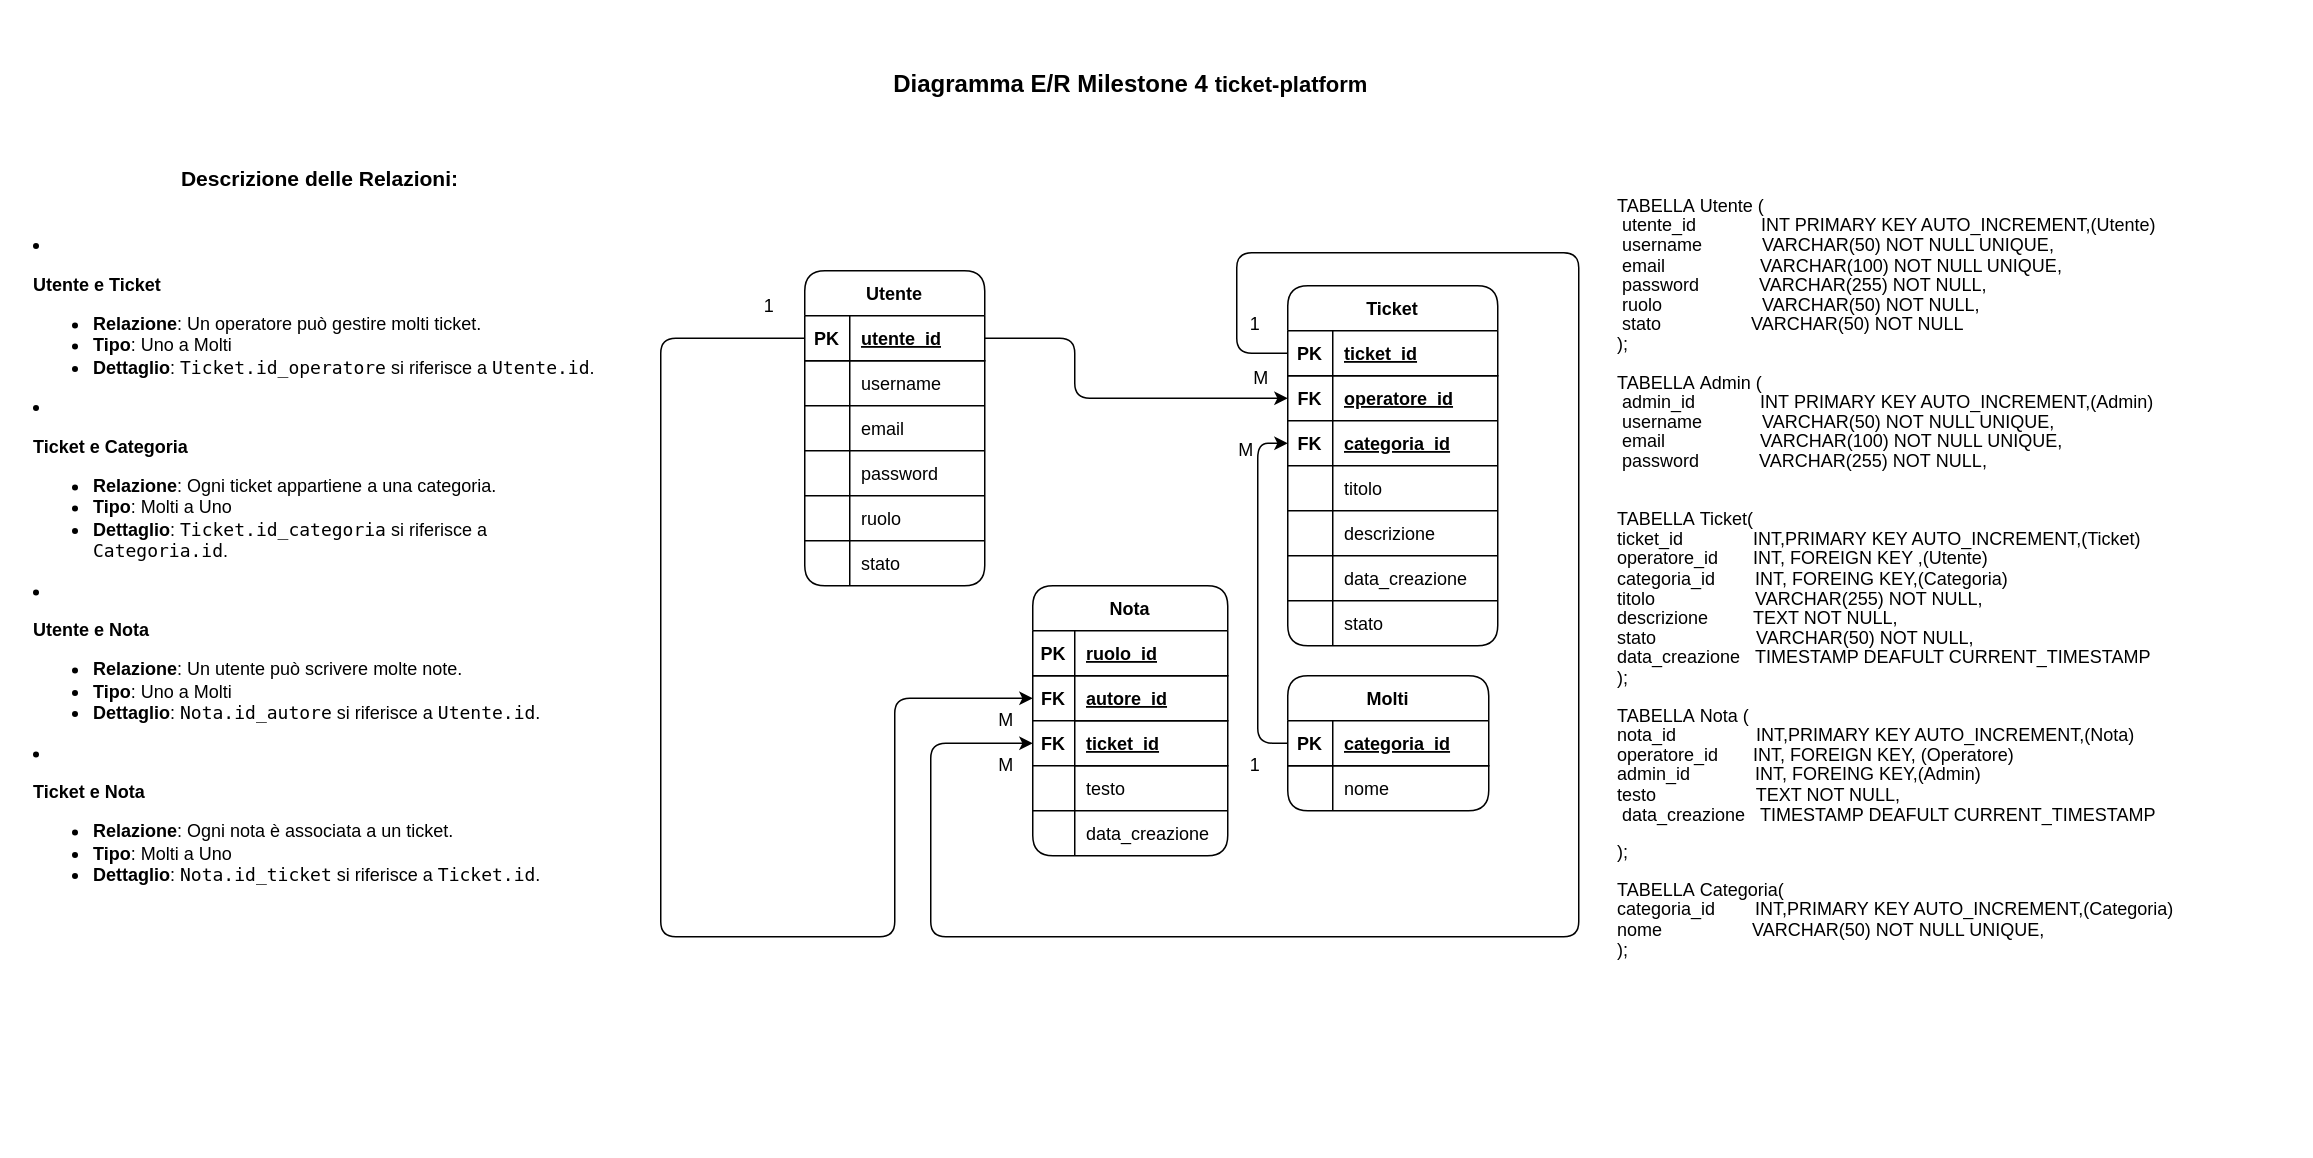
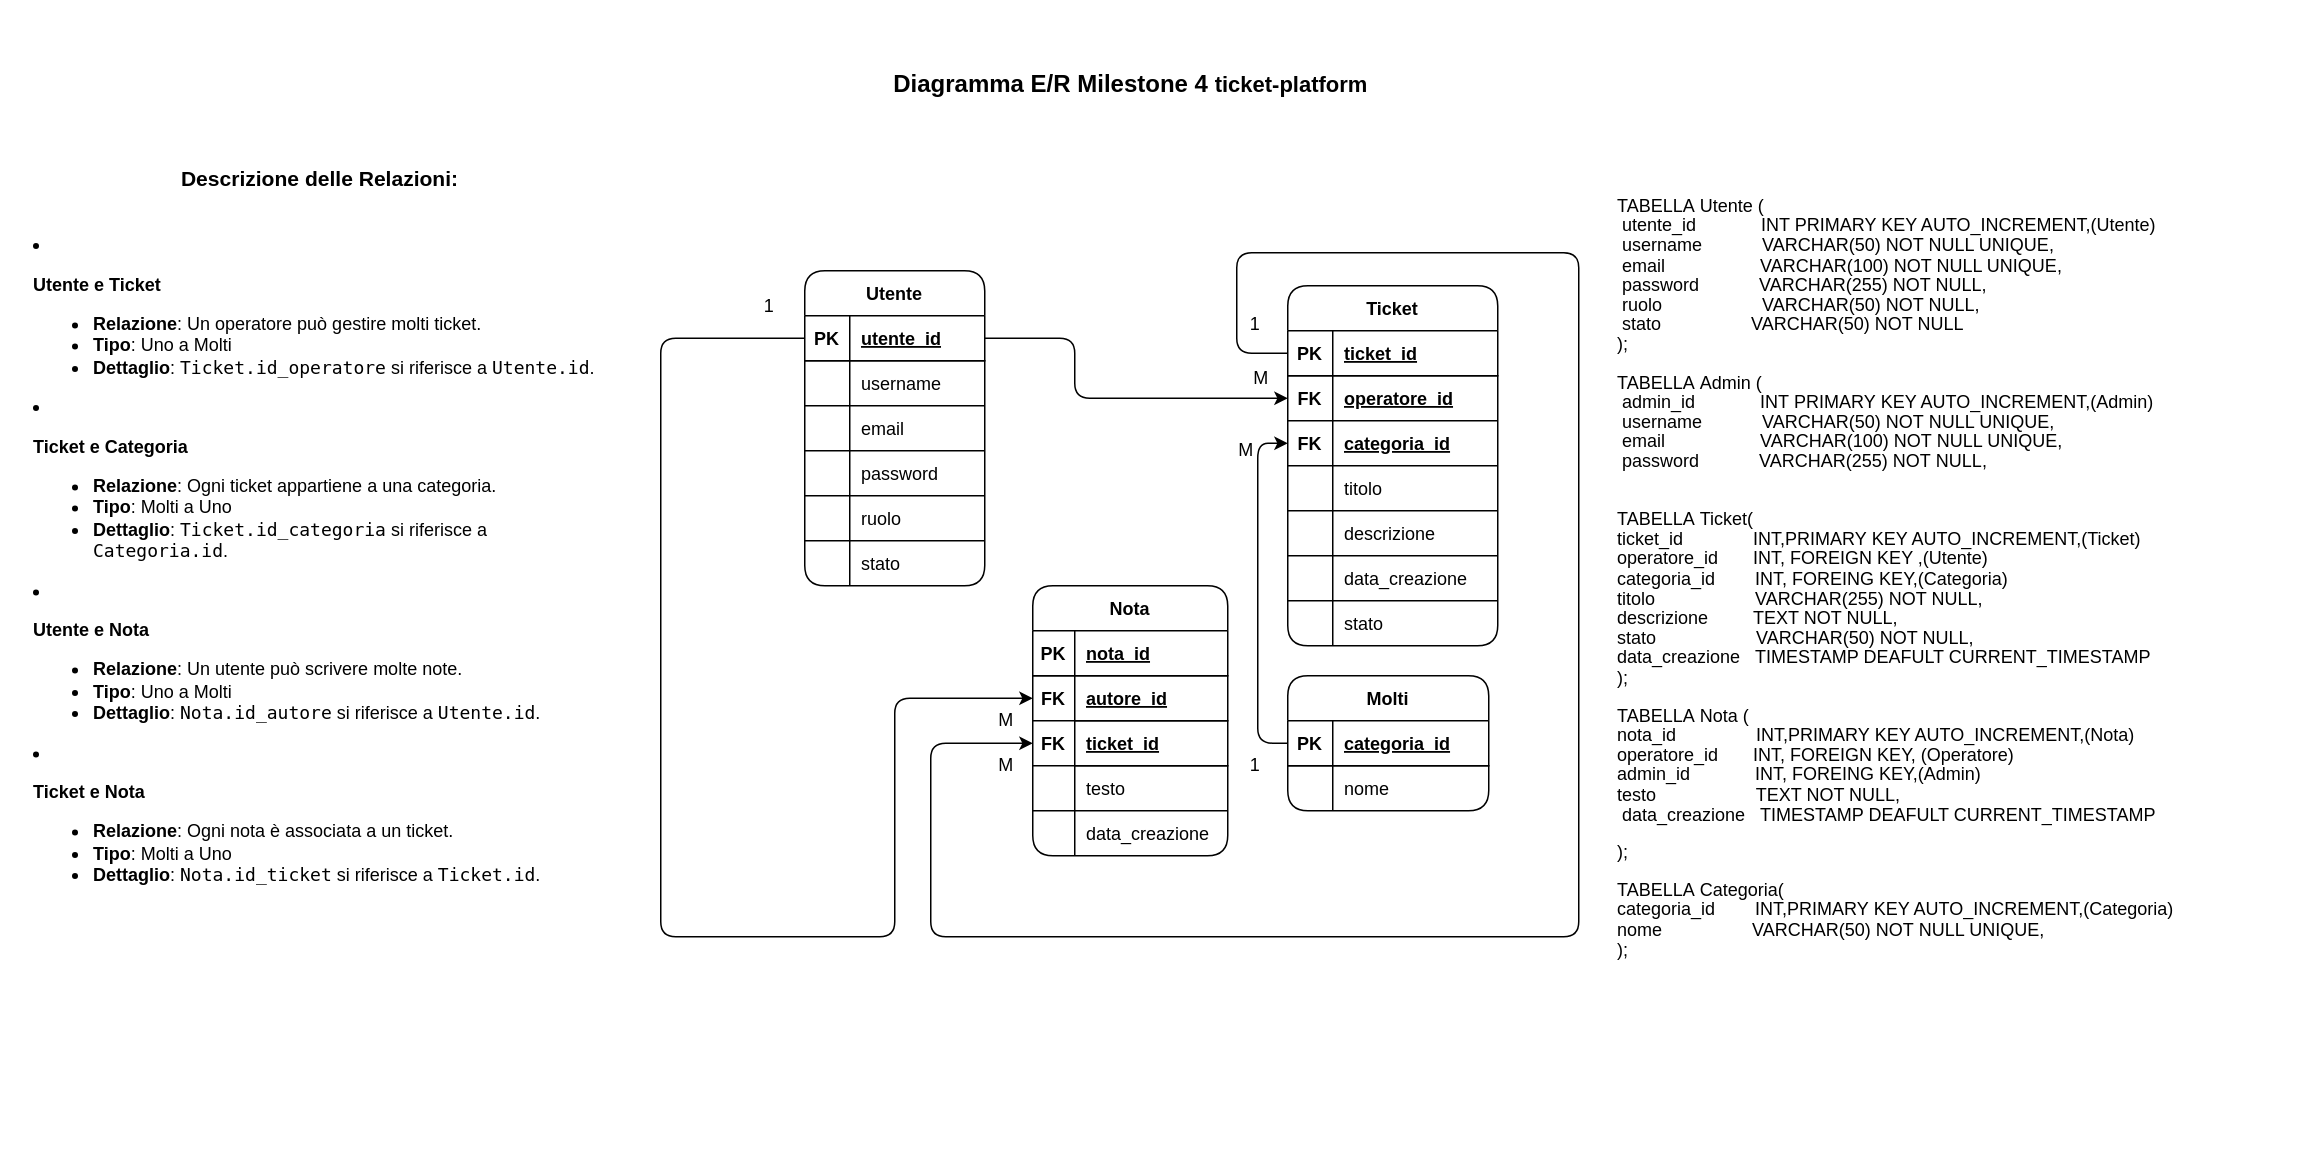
node "ruolo_id": label "ruolo_id" -> "nota_id"
